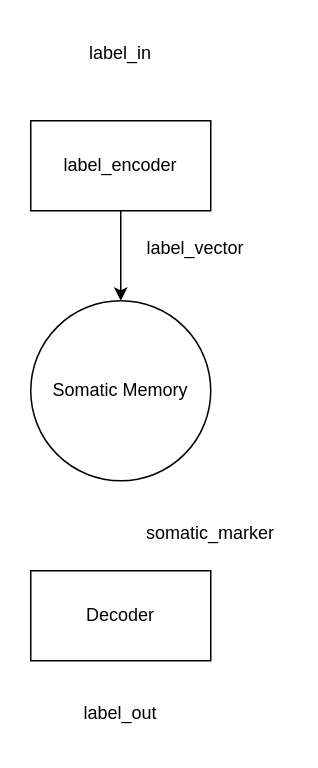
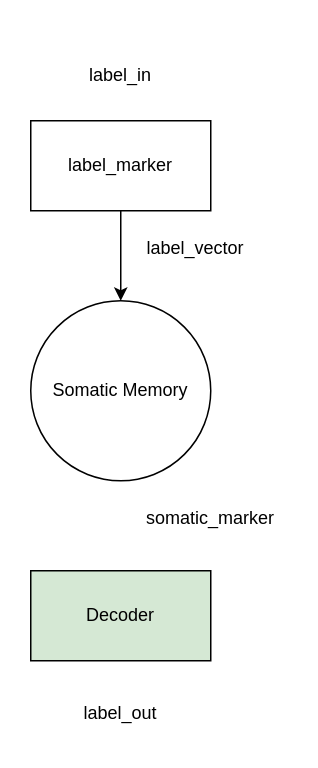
node "label_in": moved (121, 53) -> (121, 76)
node "label_encoder": label "label_encoder" -> "label_marker"
node "somatic_marker": moved (211, 533) -> (211, 518)
node "Decoder": fillcolor #ffffff -> #d5e8d4
